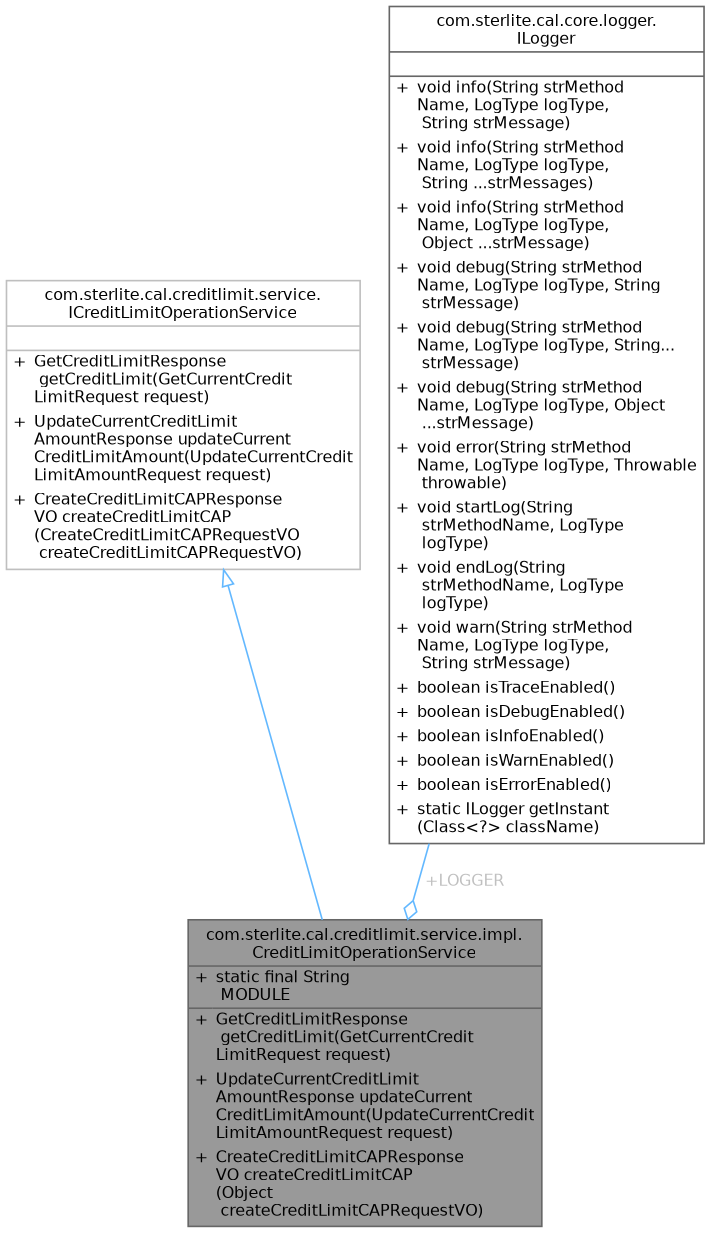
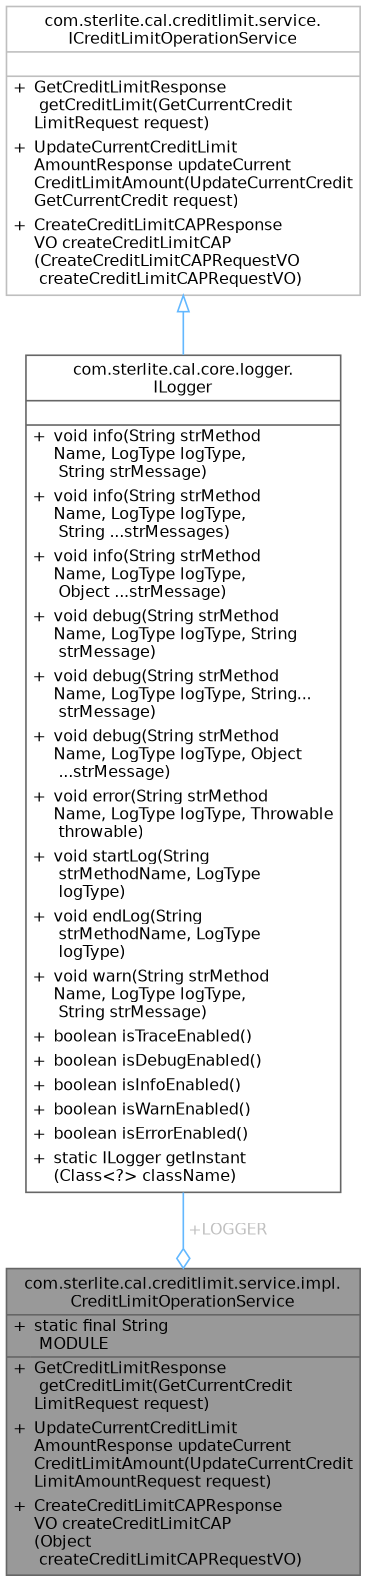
node "com.sterlite.cal.creditlimit.service.": text "LimitAmountRequest request)" -> "GetCurrentCredit request)"
edge "com.sterlite.cal.creditlimit.service.impl." -> "com.sterlite.cal.creditlimit.service.": now "com.sterlite.cal.core.logger." -> "com.sterlite.cal.creditlimit.service."
